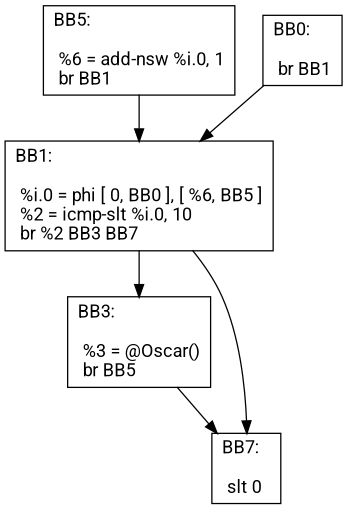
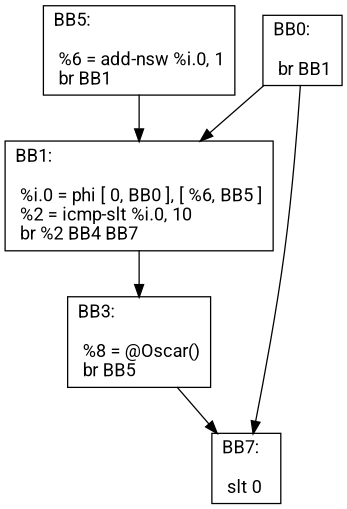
node "BB1:": text "br %2 BB3 BB7" -> "br %2 BB4 BB7"
edge "BB1:" -> "BB7:": now "BB0:" -> "BB7:"
node "BB3:": text "%3 = @Oscar()" -> "%8 = @Oscar()"
